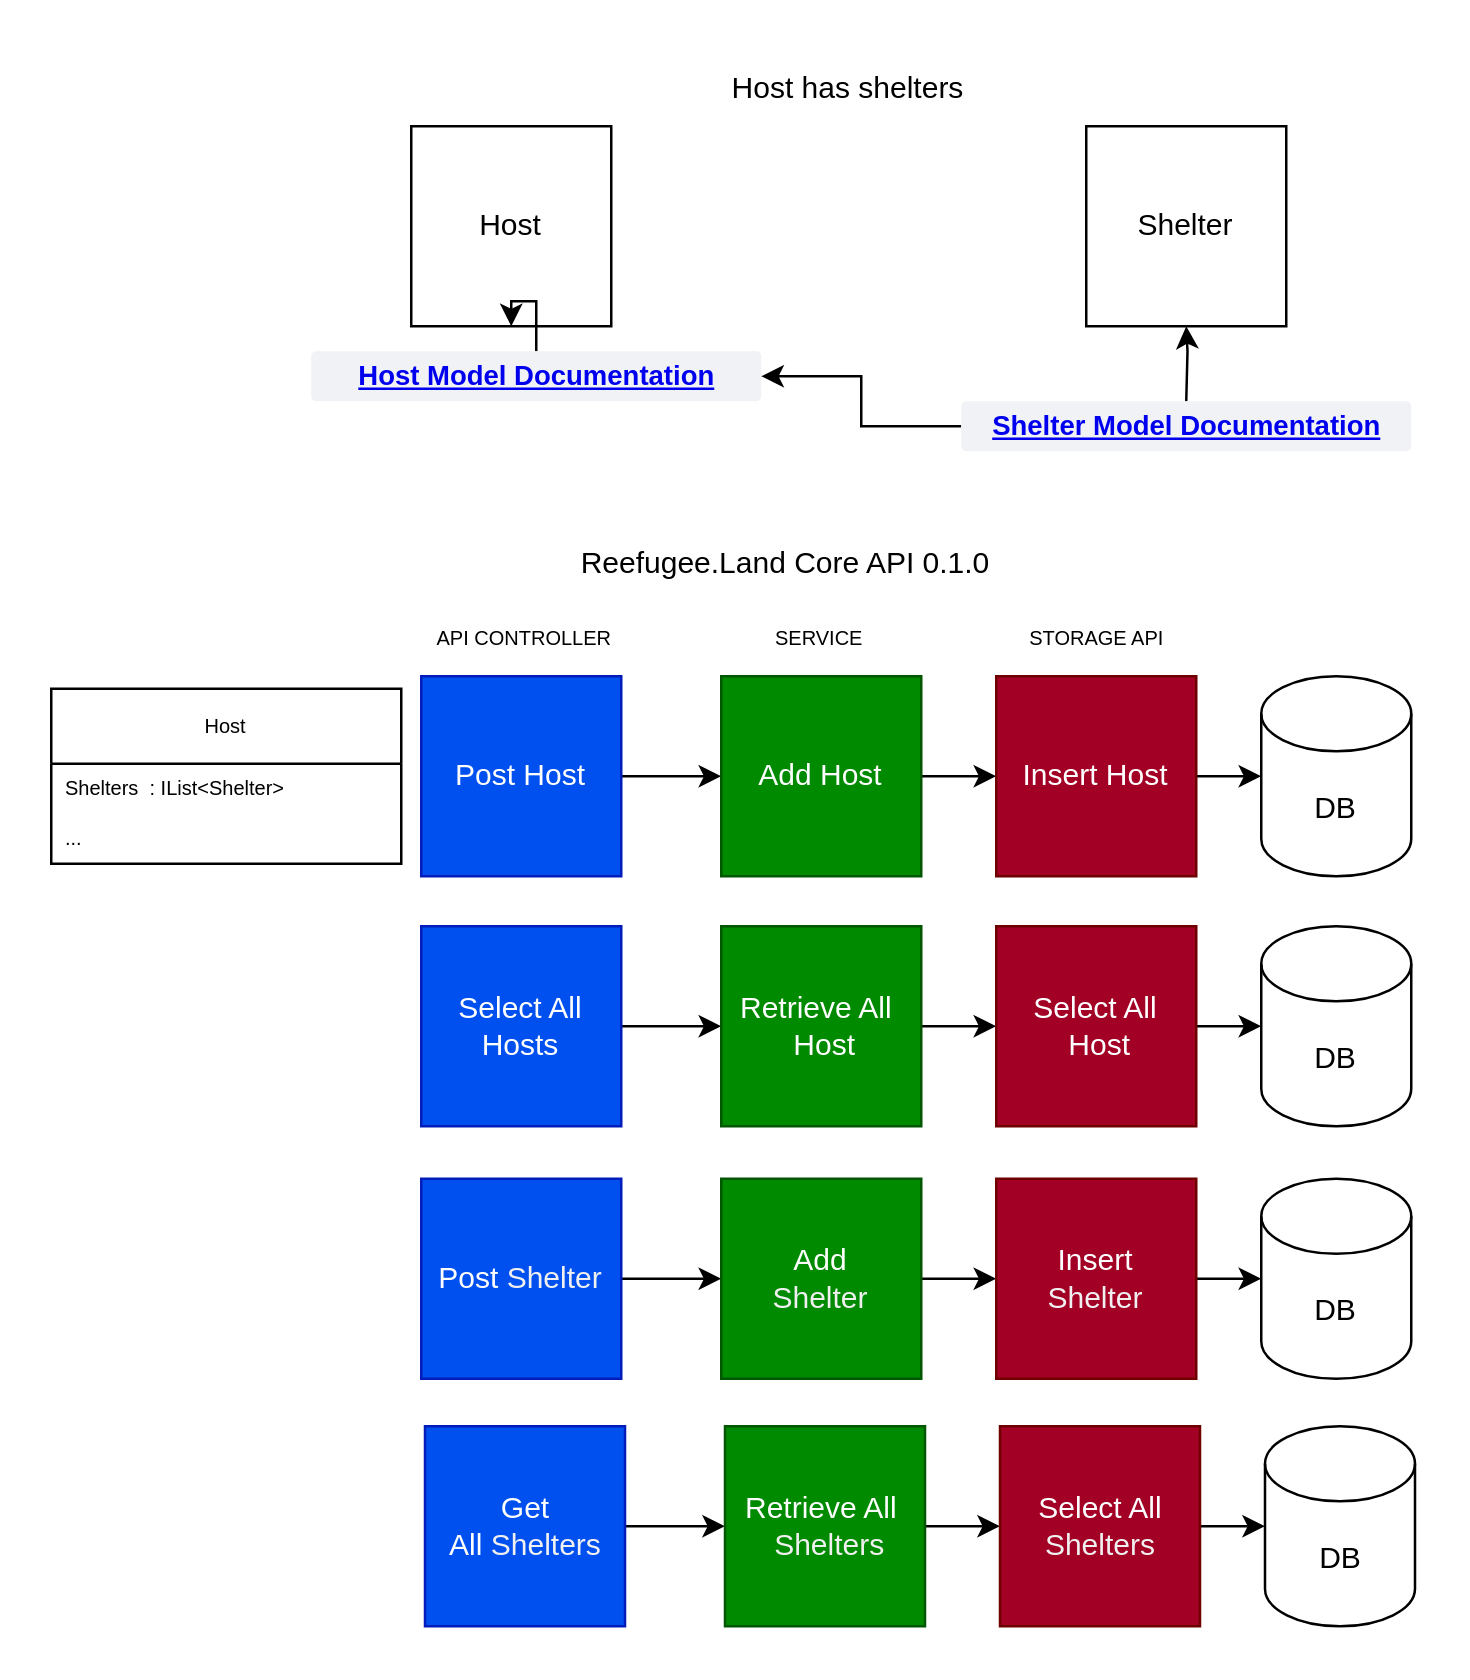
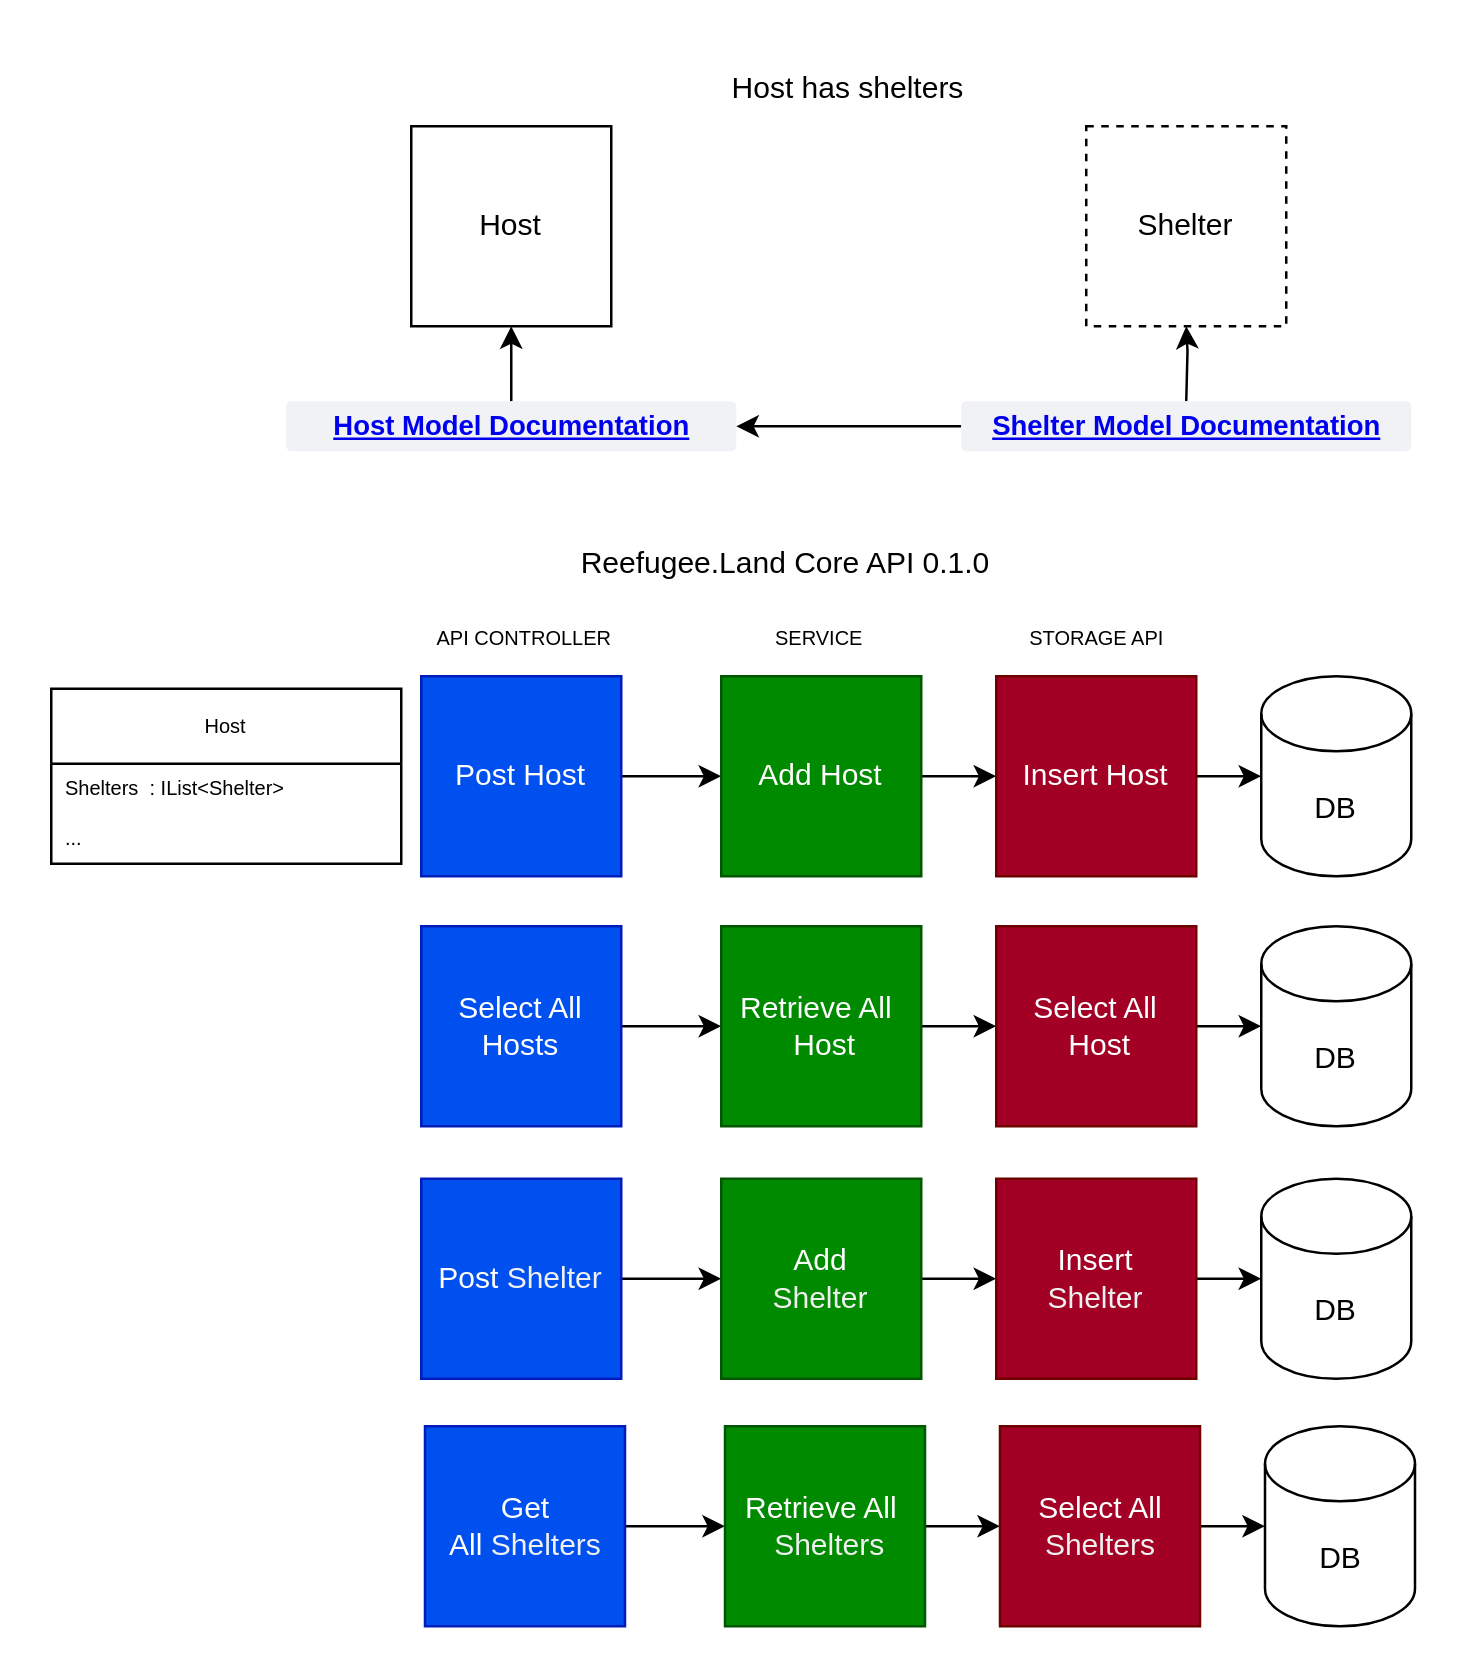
node "Shelter": style solid -> dashed
node "Host Model Documentation": moved (536, 376) -> (511, 426)
